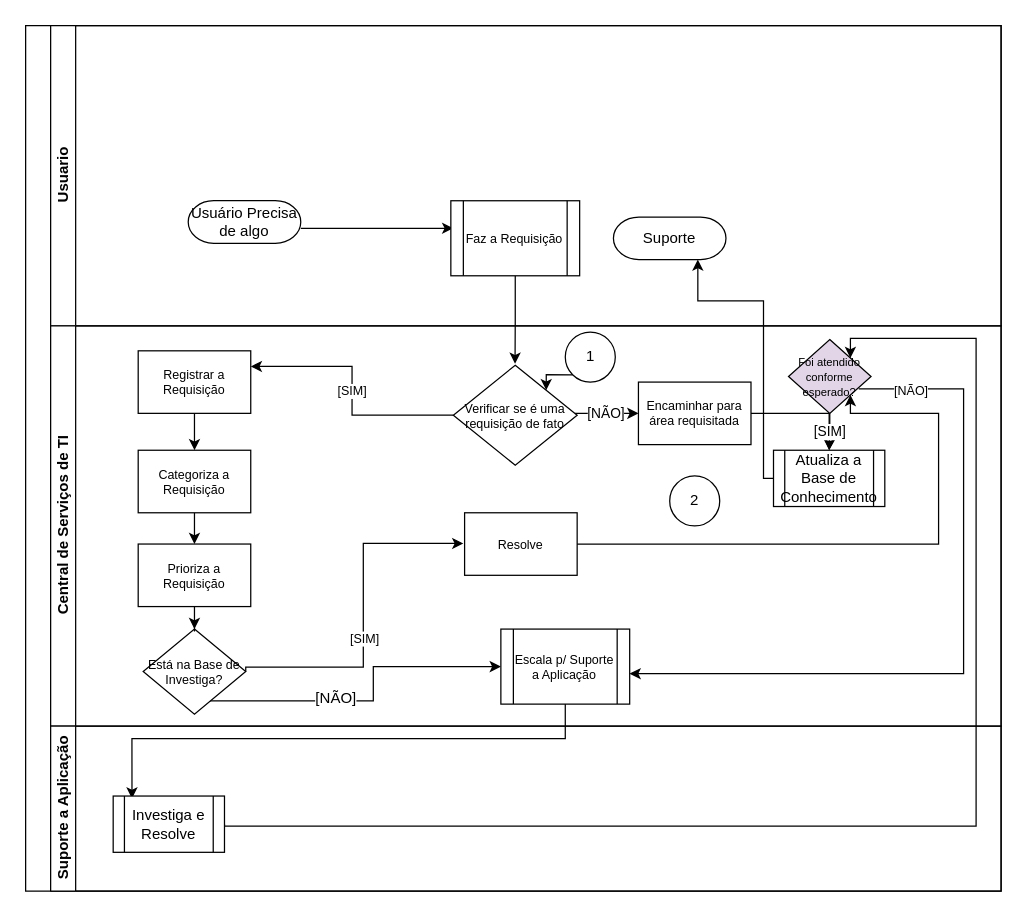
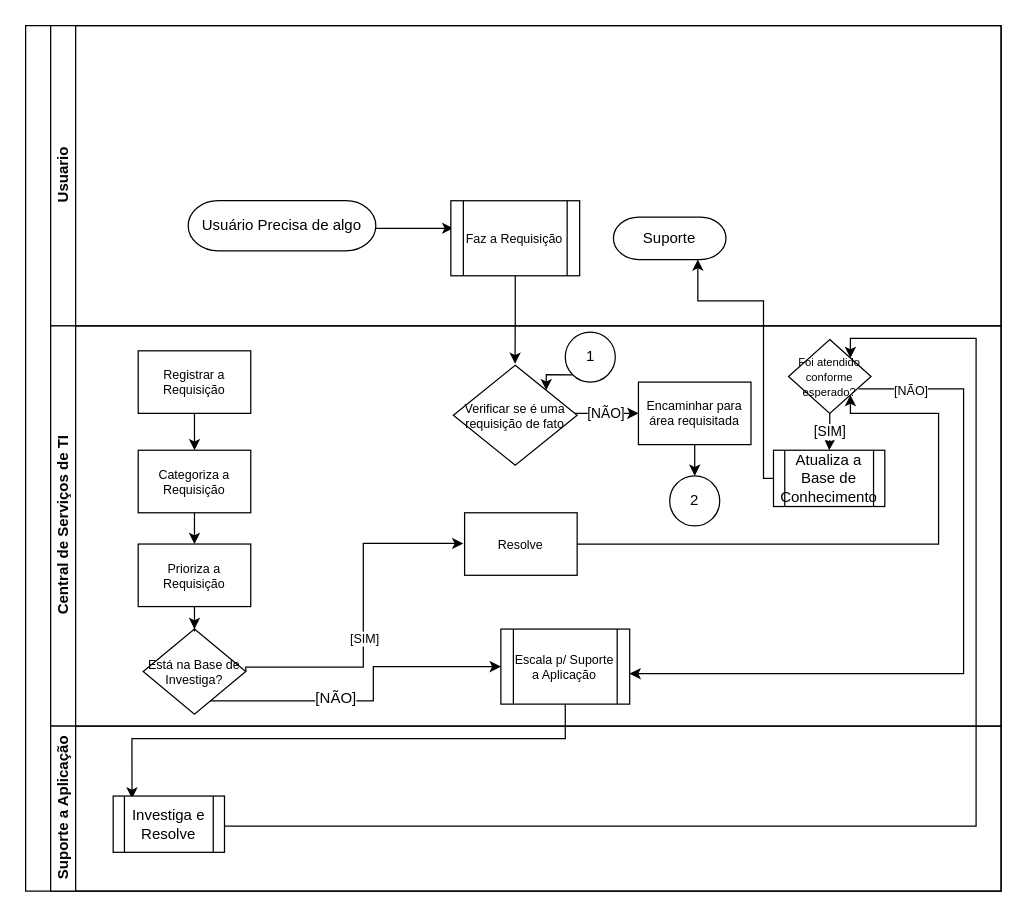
node "Usuário Precisa de algo": size 113x43 -> 188x50
node "Foi atendido conforme esperado?": fillcolor #e1d5e7 -> #ffffff
edge "Verificar se é uma requisição de fato" -> "Registrar a Requisição": removed, label "[SIM]"
edge "Encaminhar para área requisitada" -> "Atualiza a Base de Conhecimento": now "Encaminhar para área requisitada" -> "2"
